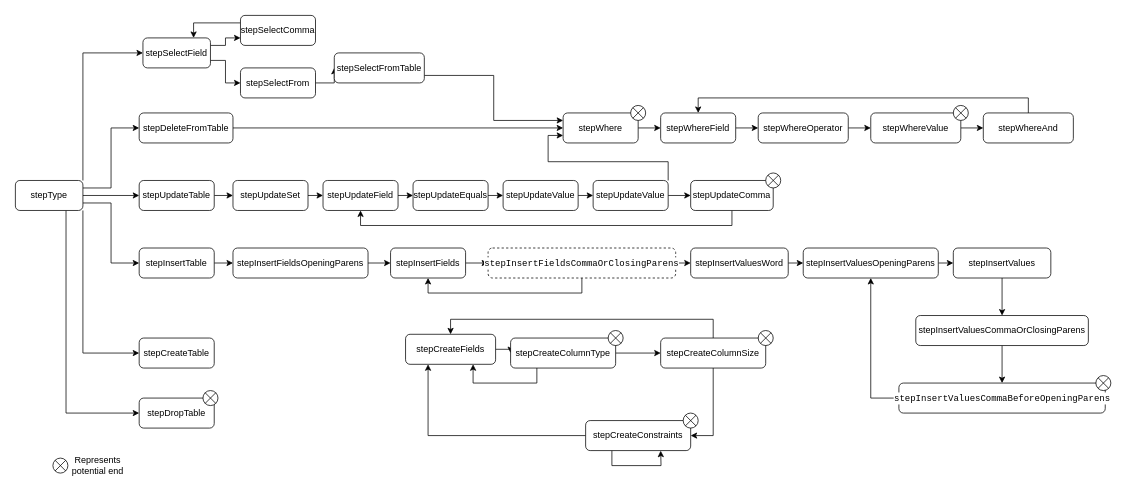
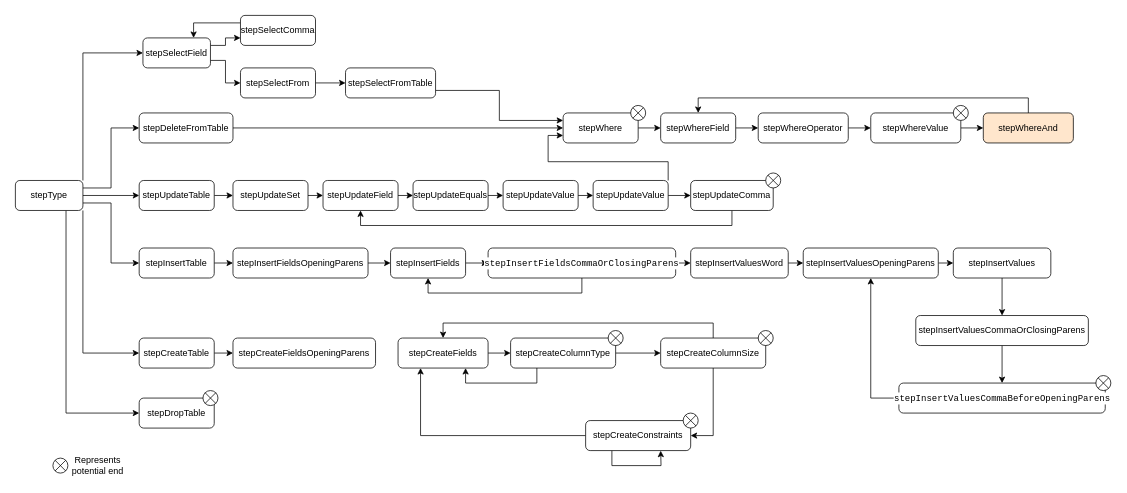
node "stepSelectFromTable": moved (379, 68) -> (390, 83)
node "stepWhereAnd": fillcolor #ffffff -> #ffe6cc
node "stepInsertFieldsCommaOrClosingParens": style dashed -> solid
node "stepCreateFields": moved (450, 349) -> (443, 353)
edge "stepCreateTable" -> "stepCreateFieldsOpeningParens": added
node "stepCreateFieldsOpeningParens": added
